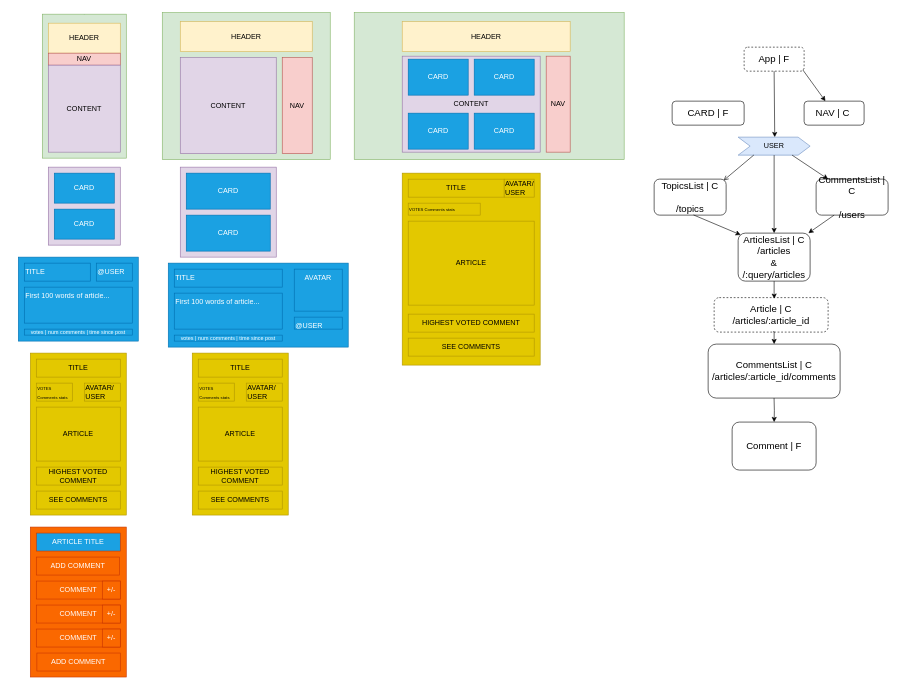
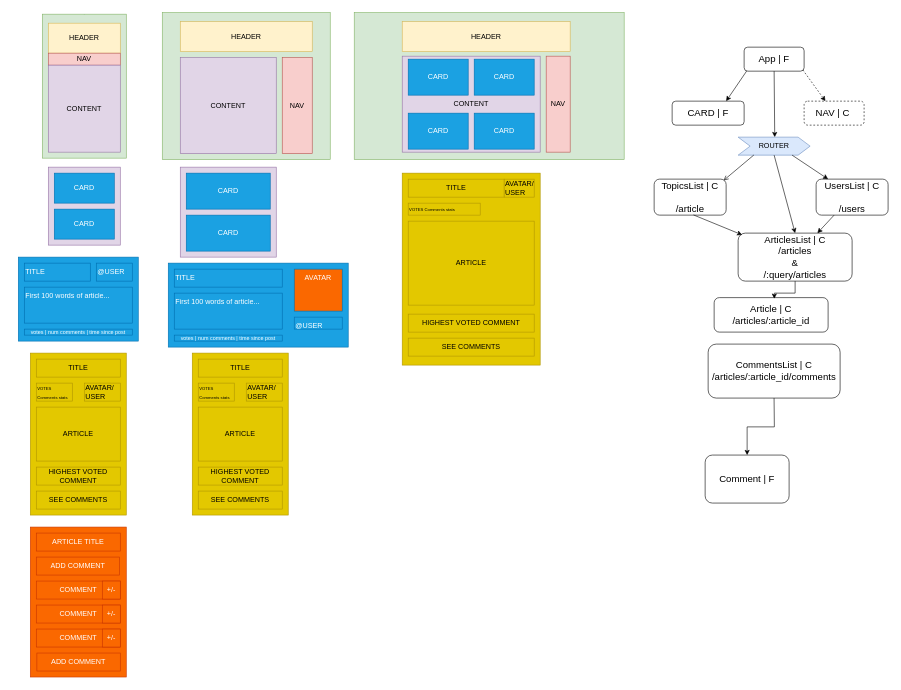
node "App | F": style dashed -> solid
edge "App | F" -> "NAV | C": style solid -> dashed
edge "App | F" -> "CARD | F": added
node "NAV | C": style solid -> dashed
node "USER": label "USER" -> "ROUTER"
node "TopicsList | C /topics": label "TopicsList | C /topics" -> "TopicsList | C /article"
node "CommentsList | C /users": label "CommentsList | C /users" -> "UsersList | C /users"
node "ArticlesList | C /articles & /:query/articles": size 72x48 -> 114x48
node "AVATAR": fillcolor #1ba1e2 -> #fa6800
node "Article | C /articles/:article_id": style dashed -> solid
edge "Article | C /articles/:article_id" -> "CommentsList | C /articles/:article_id/comments": removed
node "Comment | F": moved (774, 446) -> (747, 479)
node "ARTICLE TITLE": fillcolor #1ba1e2 -> #fa6800
